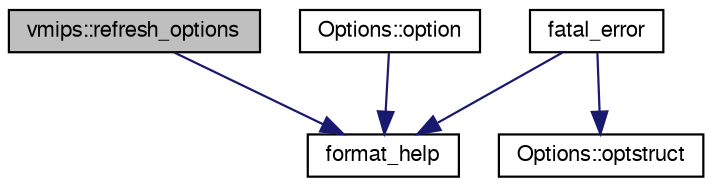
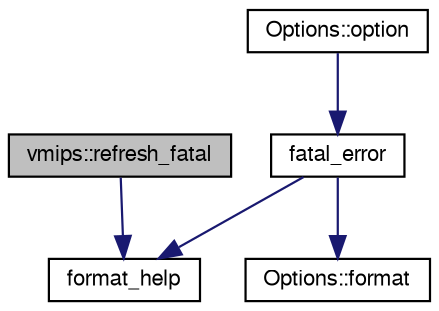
node "vmips::refresh_options": label "vmips::refresh_options" -> "vmips::refresh_fatal"
edge "Options::option" -> "format_help": now "Options::option" -> "fatal_error"
node "Options::optstruct": label "Options::optstruct" -> "Options::format"
